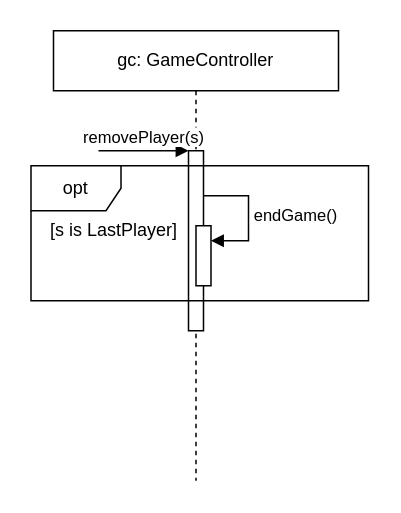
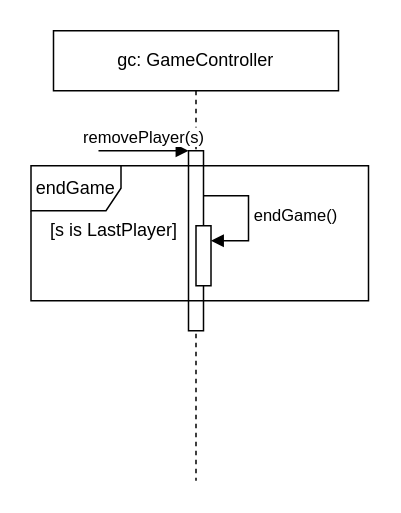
node "opt": label "opt" -> "endGame"
